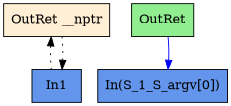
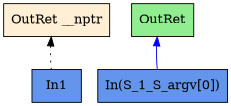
edge "OutRet __nptr" -> "In1": removed
edge "OutRet" -> "In(S_1_S_argv[0])": reversed
